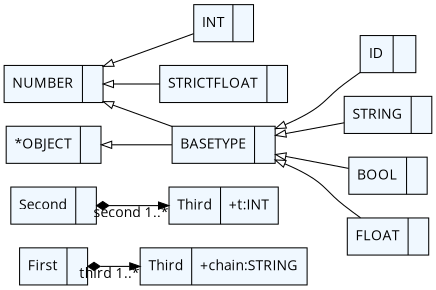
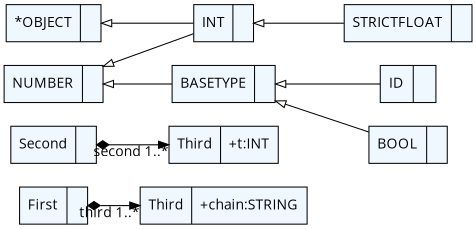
edge "STRICTFLOAT" -> "NUMBER": now "STRICTFLOAT" -> "INT"
node "STRING": removed
edge "BASETYPE" -> "*OBJECT": now "INT" -> "*OBJECT"
node "FLOAT": removed
